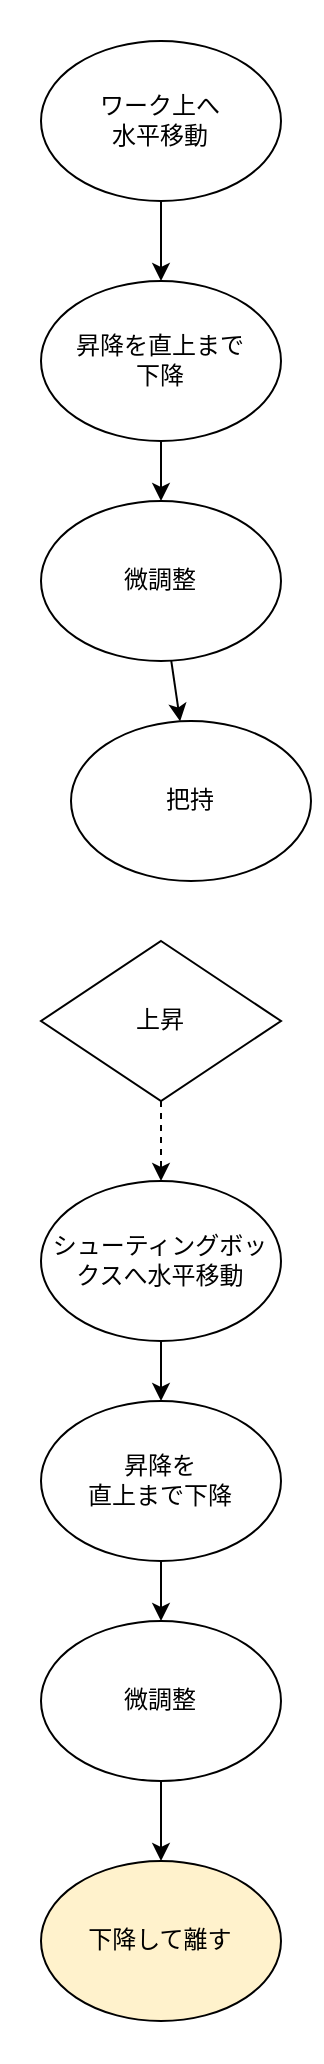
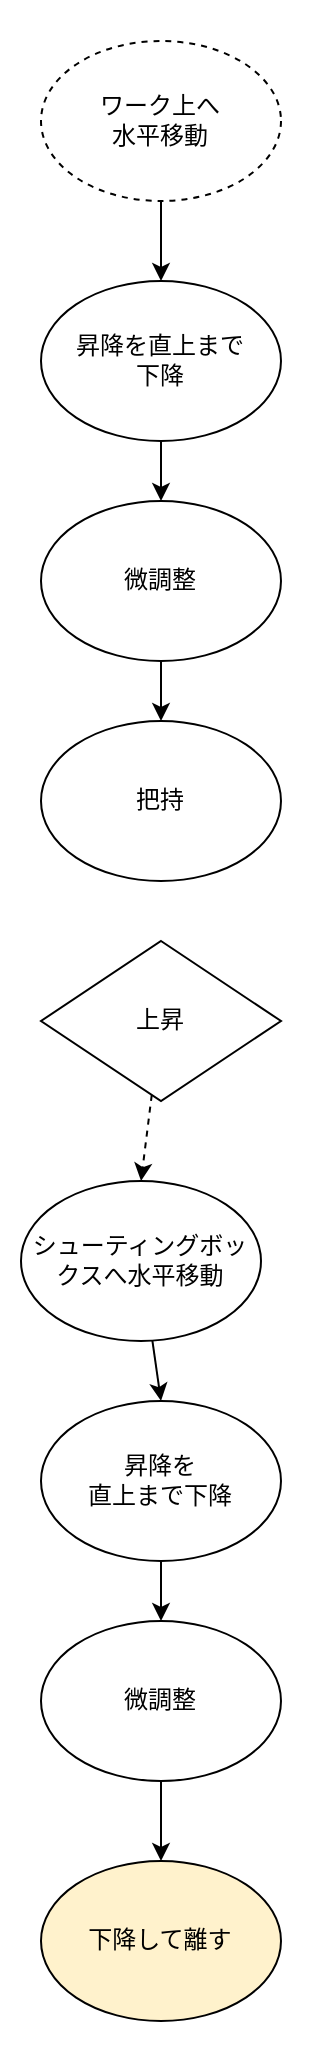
node "ワーク上へ 水平移動": style solid -> dashed
node "把持": moved (191, 801) -> (161, 801)
node "シューティングボックスへ水平移動": moved (161, 1261) -> (141, 1261)
